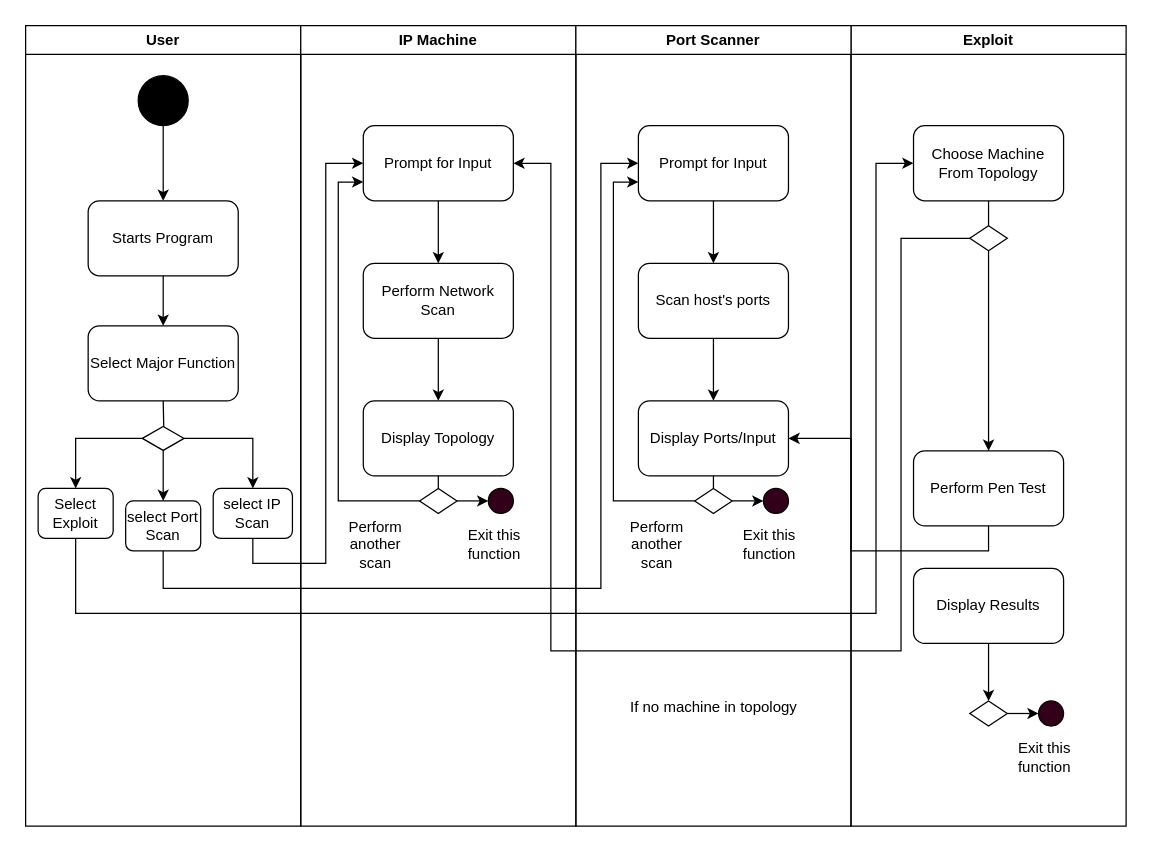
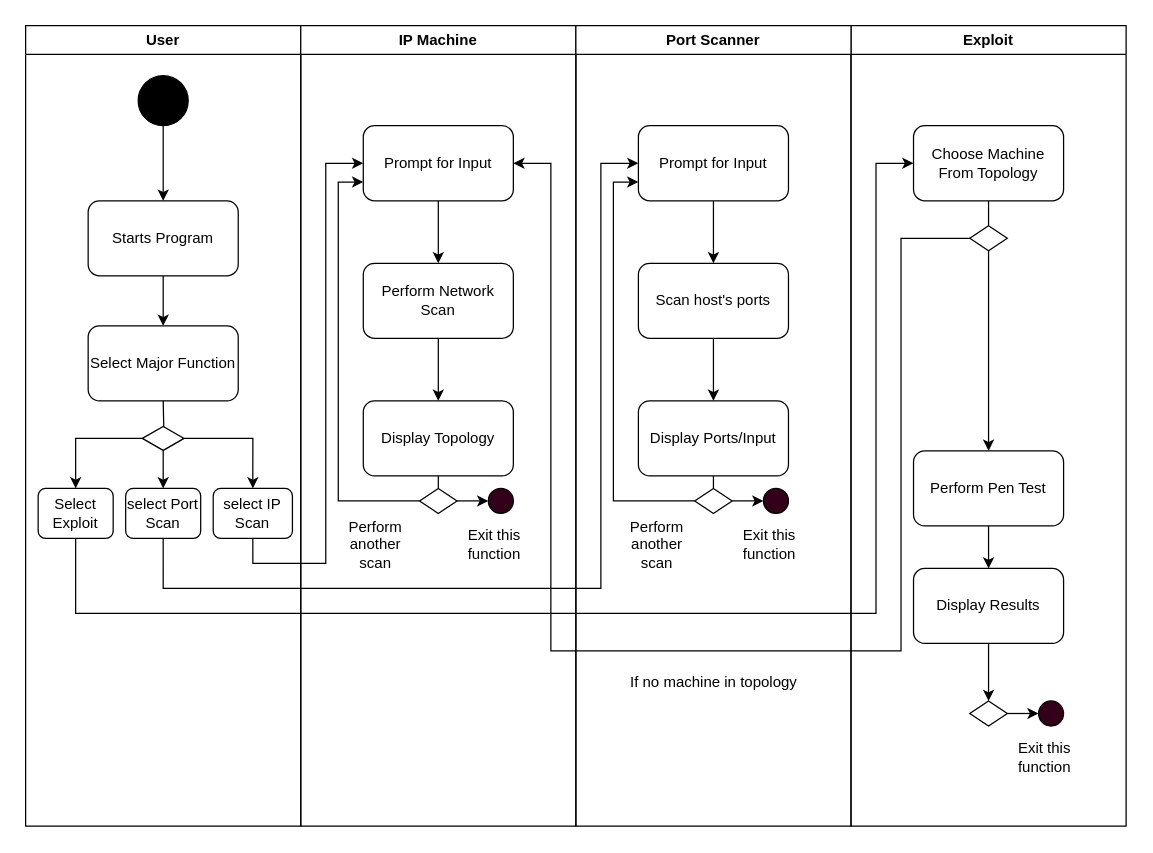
node "select Port Scan": moved (163, 526) -> (163, 513)
edge "Perform Pen Test" -> "Display Ports/Input": now "Perform Pen Test" -> "Display Results"
node "If no machine in topology": moved (713, 707) -> (713, 682)
